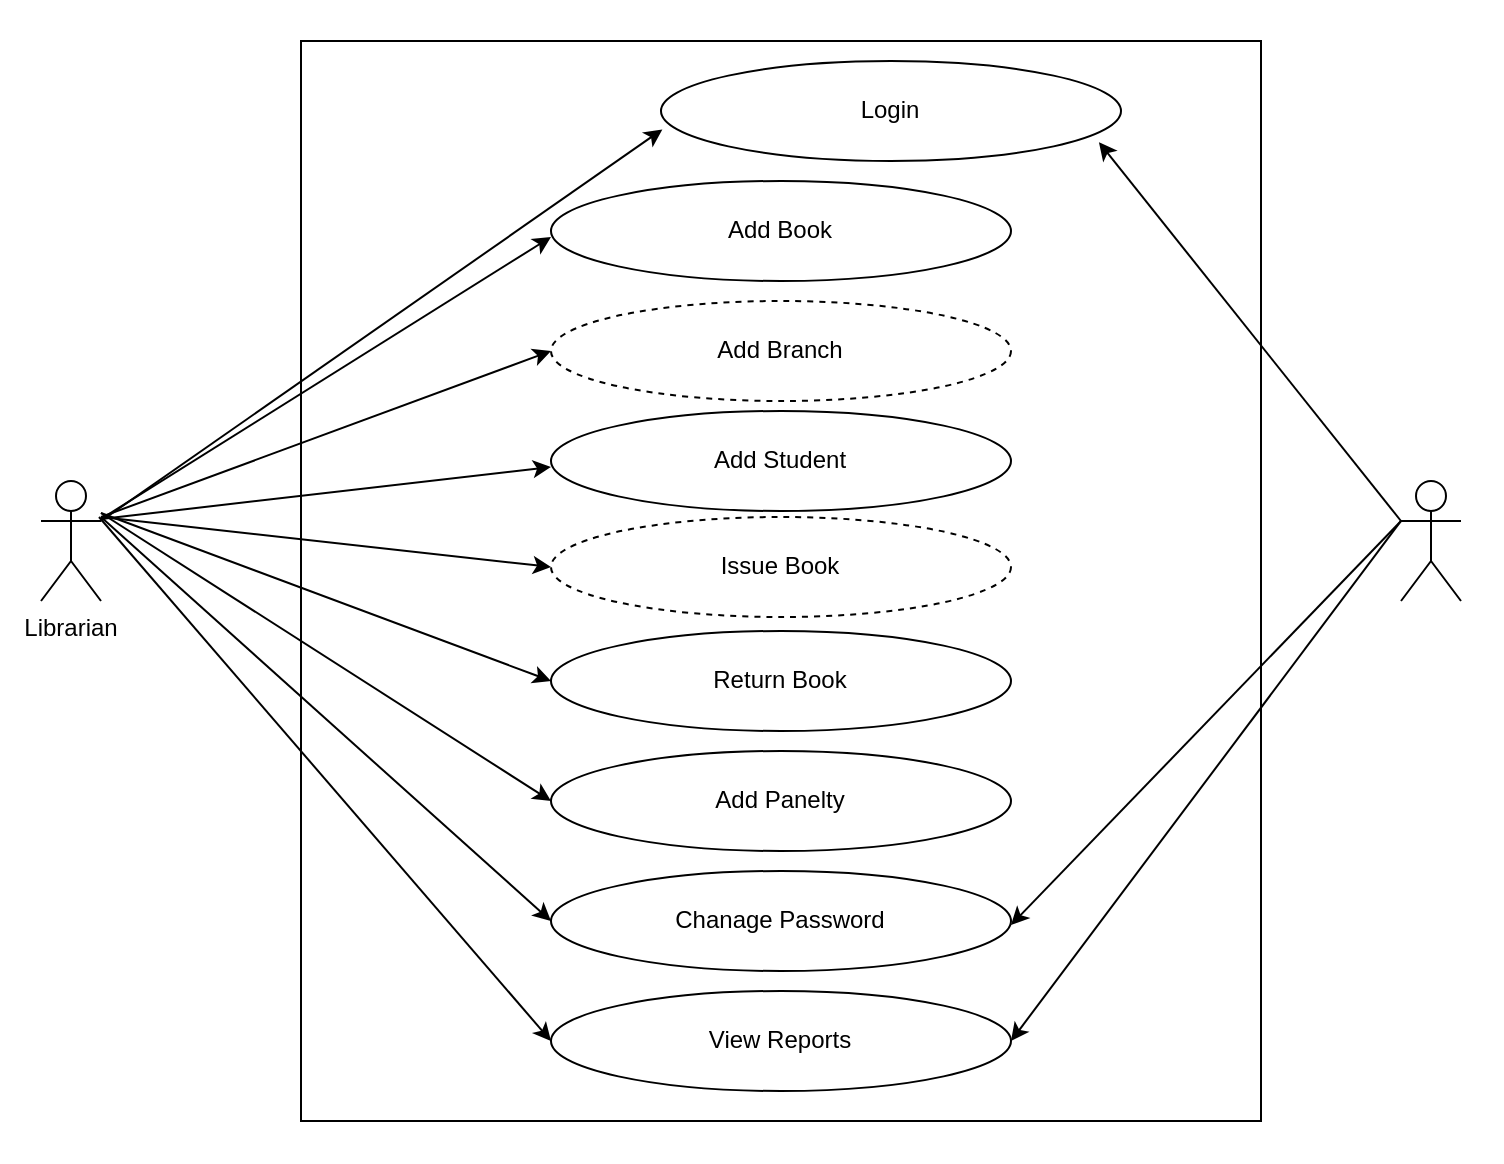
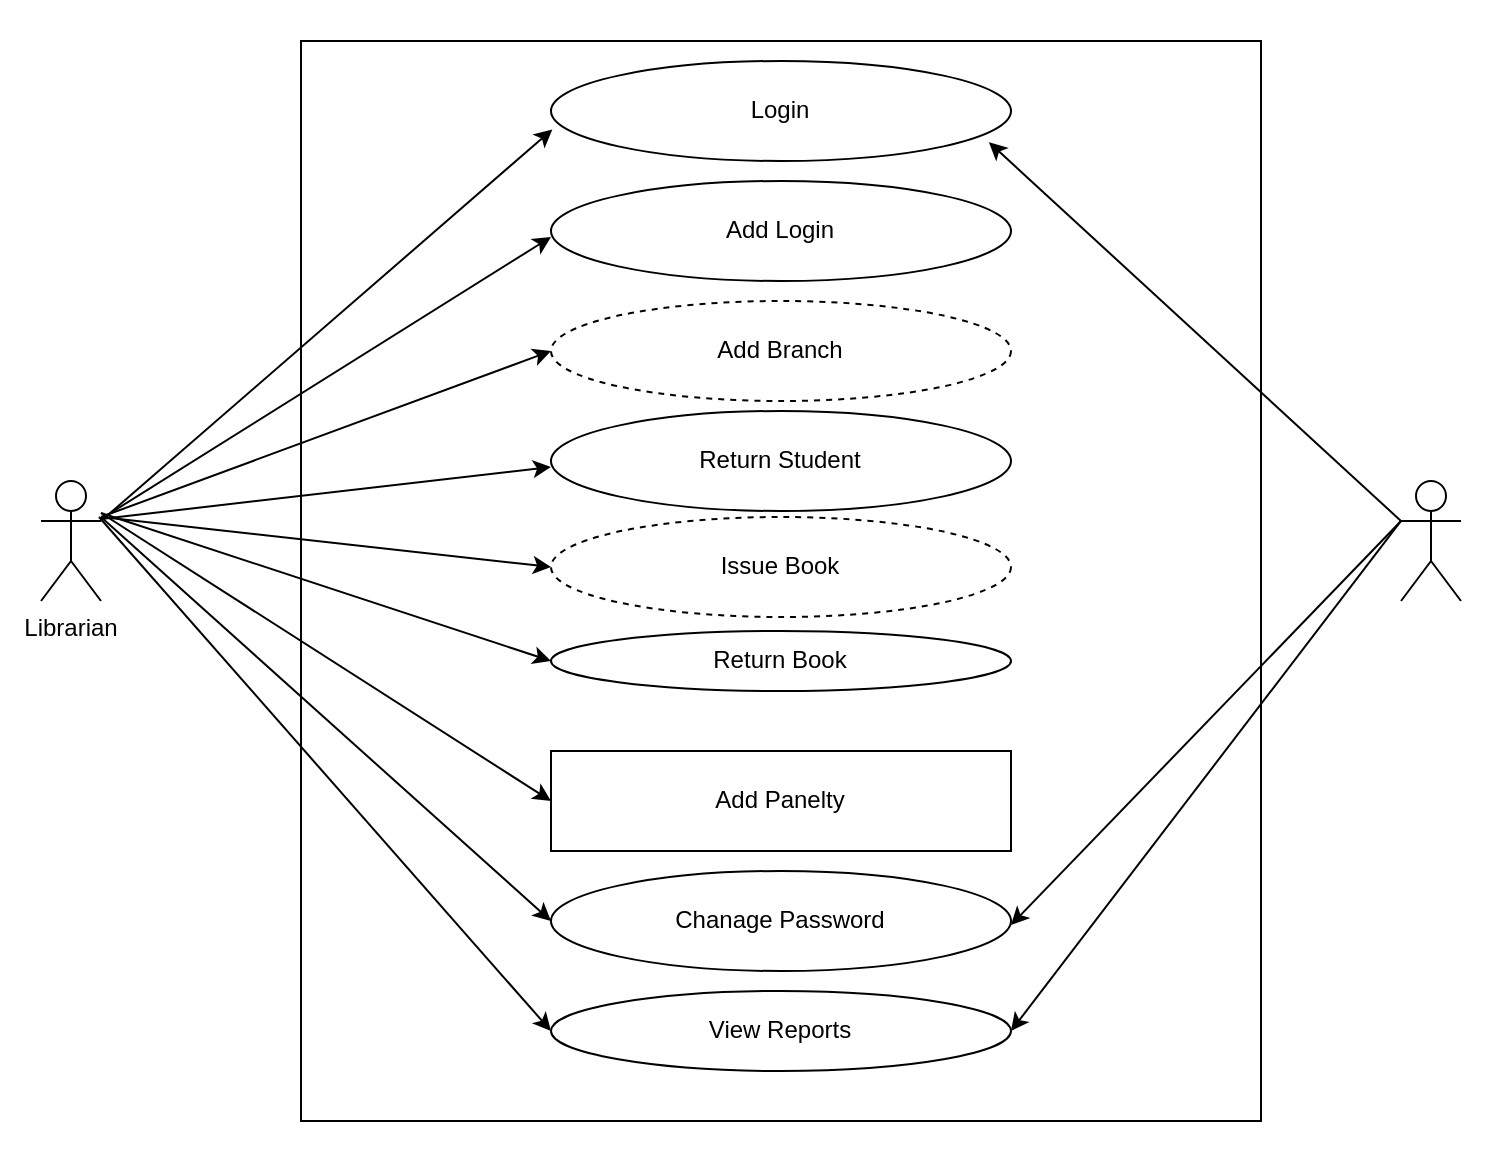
node "Login": moved (891, 111) -> (781, 111)
node "Add Book": label "Add Book" -> "Add Login"
node "Add Student": label "Add Student" -> "Return Student"
node "Return Book": size 460x100 -> 460x60
node "Add Panelty": shape ellipse -> rectangle
node "View Reports": size 460x100 -> 460x80
